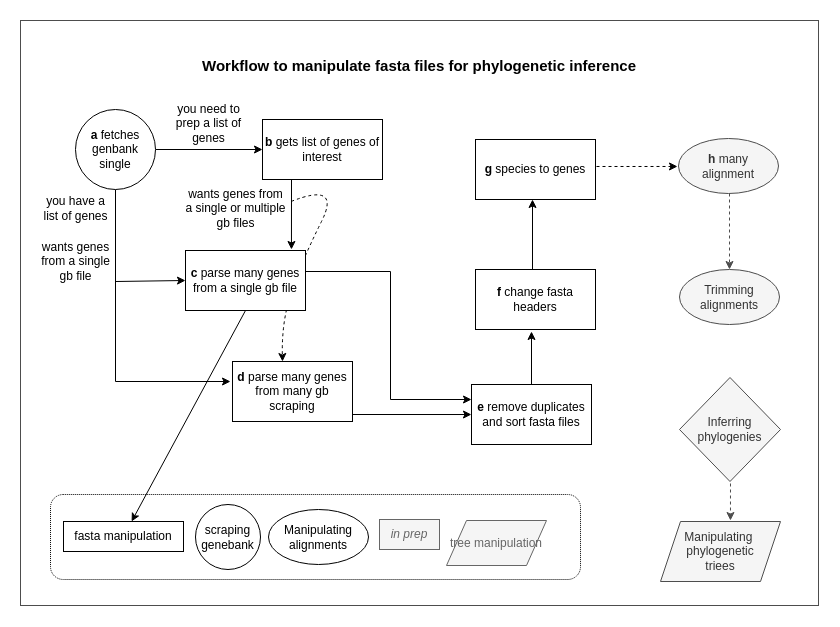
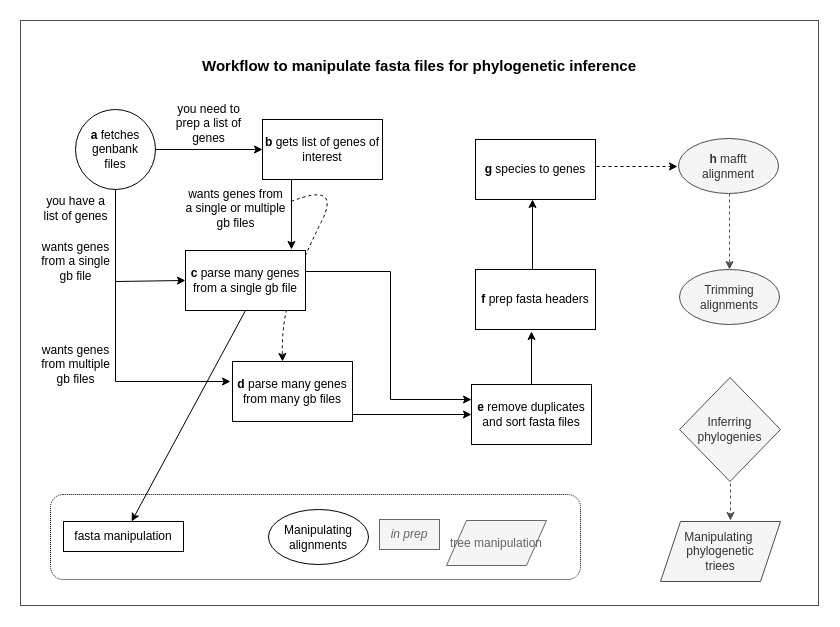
node "a fetches genbank single": label "a fetches genbank single" -> "a fetches genbank files"
node "h many alignment": label "h many alignment" -> "h mafft alignment"
node "f change fasta headers": label "f change fasta headers" -> "f prep fasta headers"
node "wants genes from multiple gb files": added
node "d parse many genes from many gb scraping": label "d parse many genes from many gb scraping" -> "d parse many genes from many gb files"
node "scraping genebank": removed
